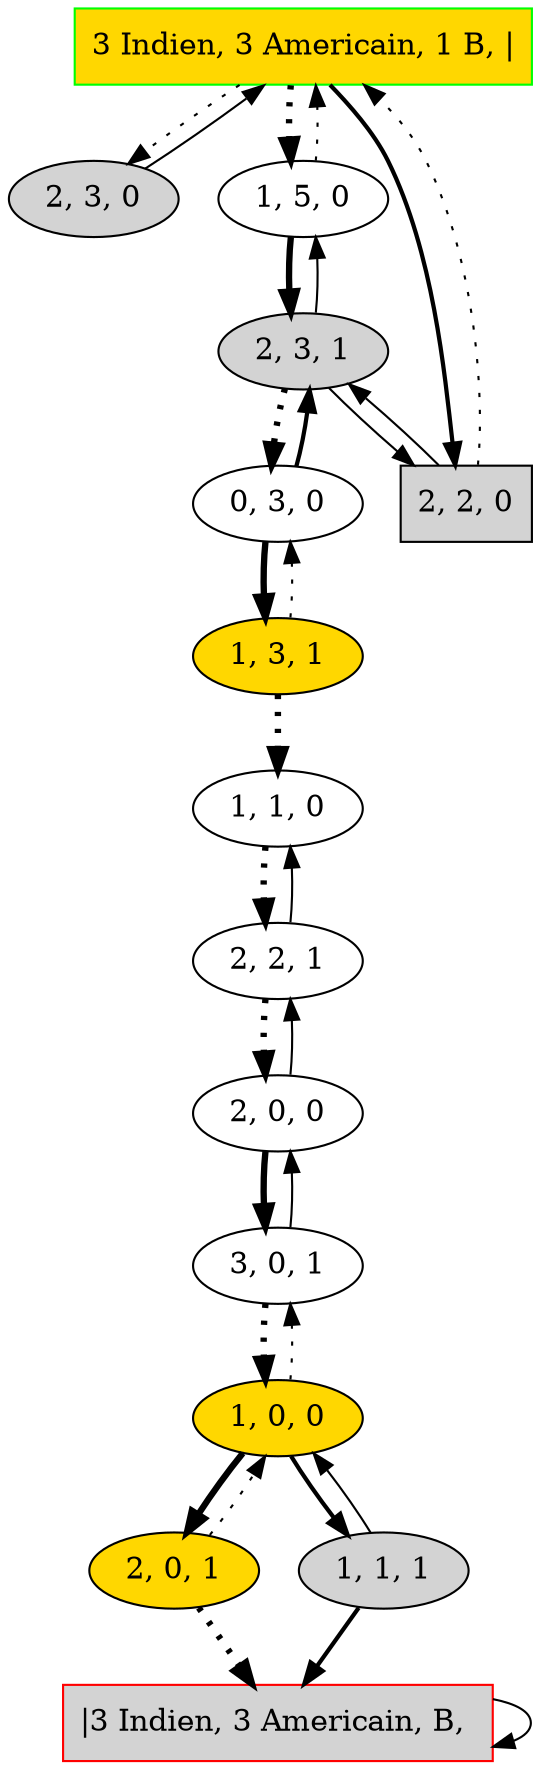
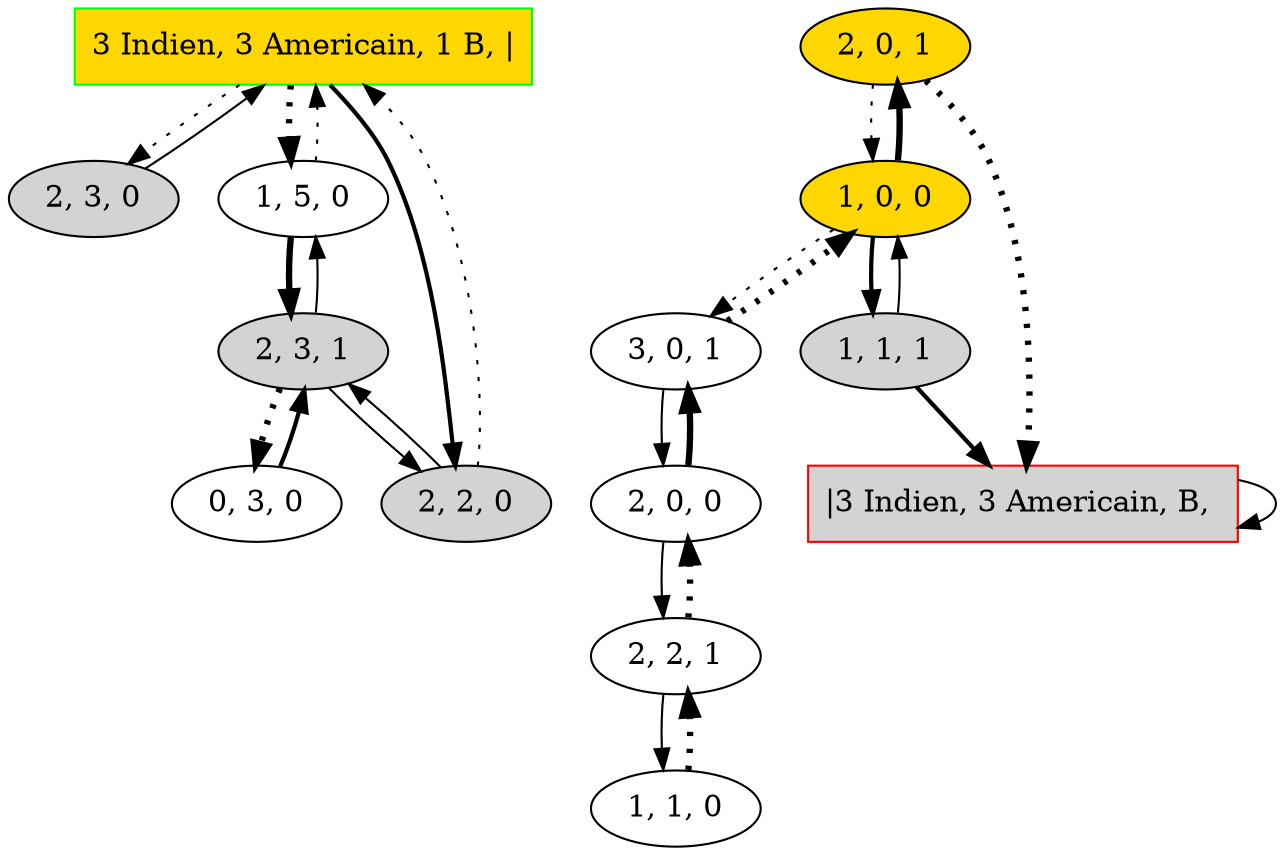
node "2, 2, 0": shape box -> ellipse
node "1, 3, 1": removed
